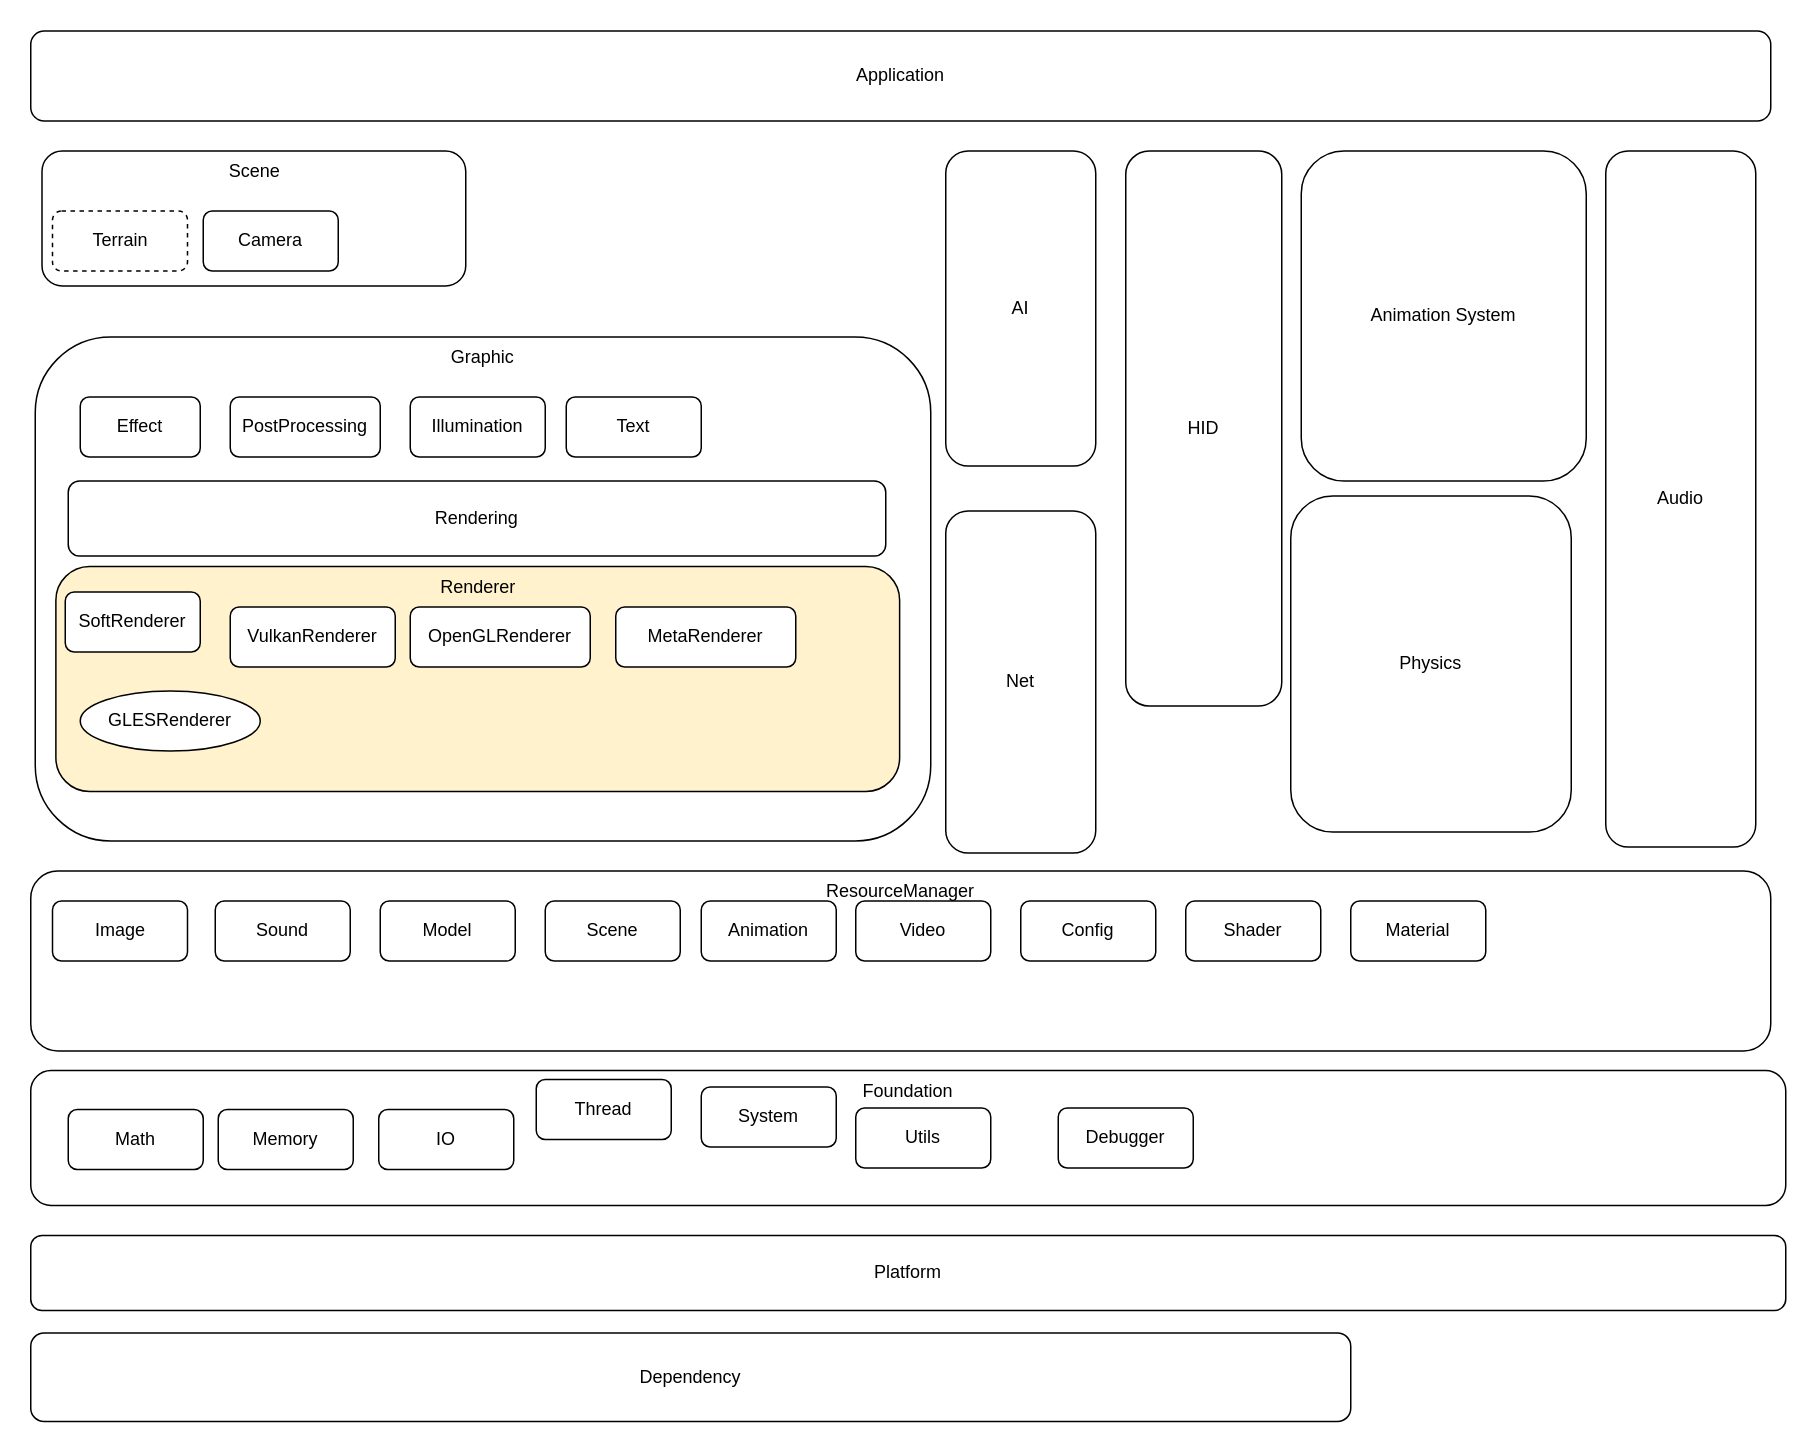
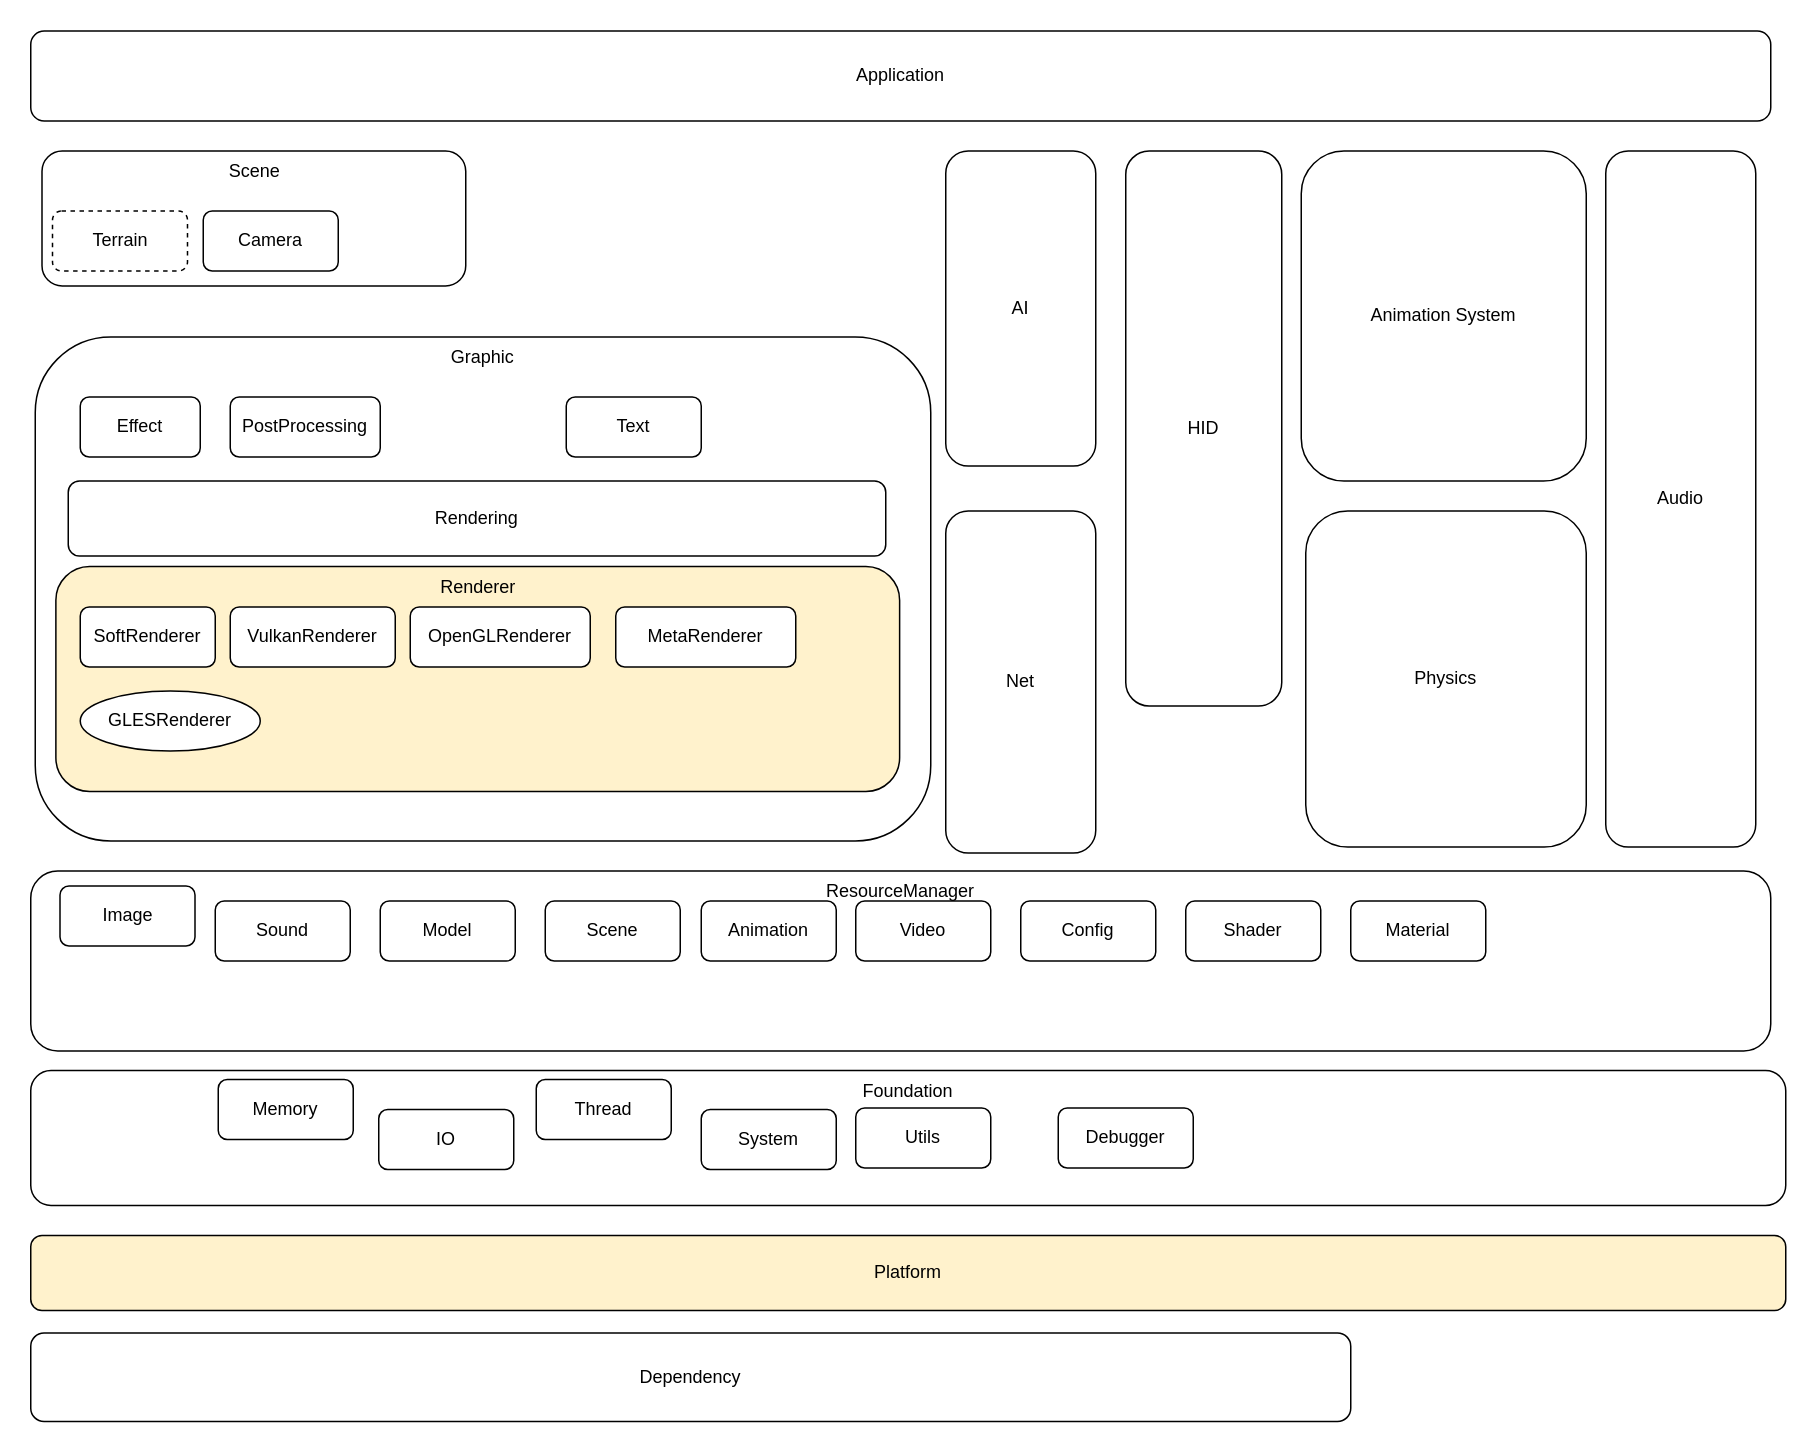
node "Illumination": removed
node "SoftRenderer": moved (133, 622) -> (148, 637)
node "Physics": moved (1431, 664) -> (1446, 679)
node "Image": moved (120, 931) -> (128, 916)
node "System": moved (769, 1117) -> (769, 1139)
node "Math": removed
node "Memory": moved (286, 1139) -> (286, 1109)
node "Platform": fillcolor #ffffff -> #fff2cc
